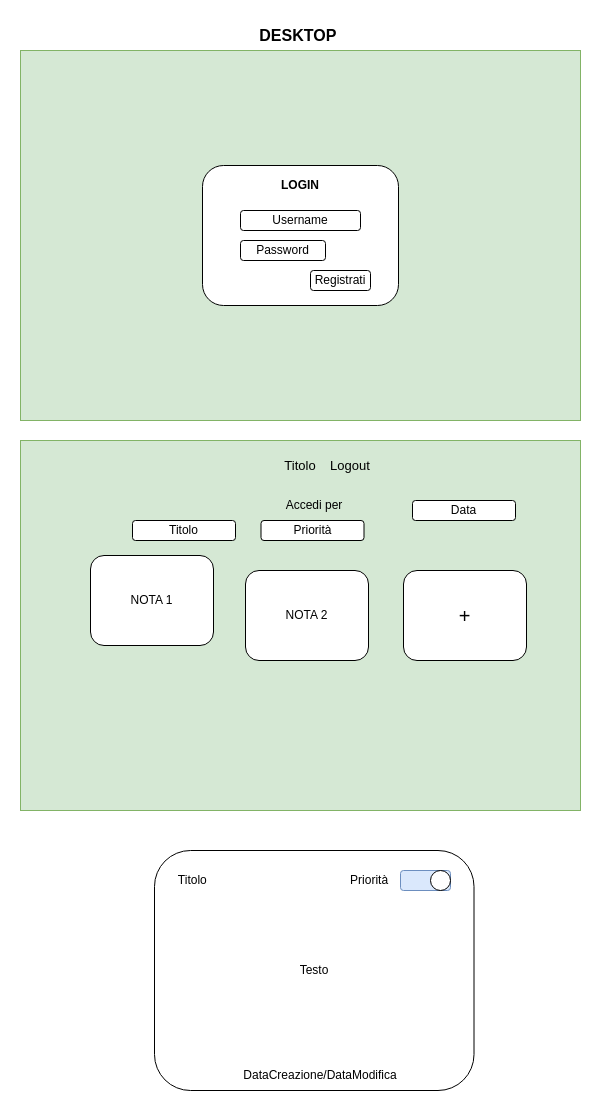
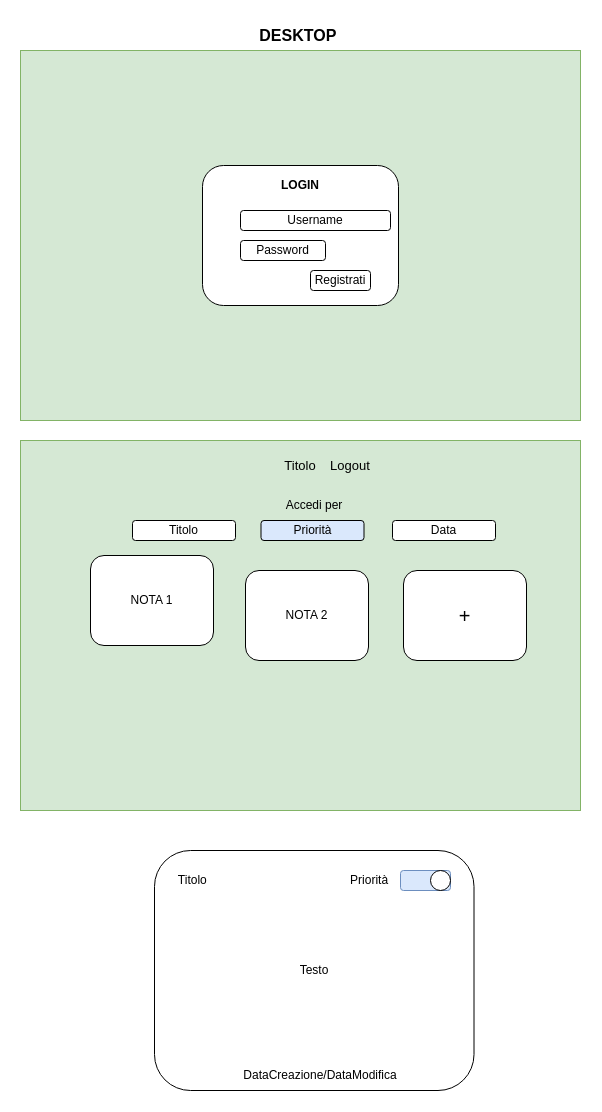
node "Username": size 120x20 -> 150x20
node "Data": moved (464, 511) -> (444, 531)
node "Priorità": fillcolor #ffffff -> #dae8fc
